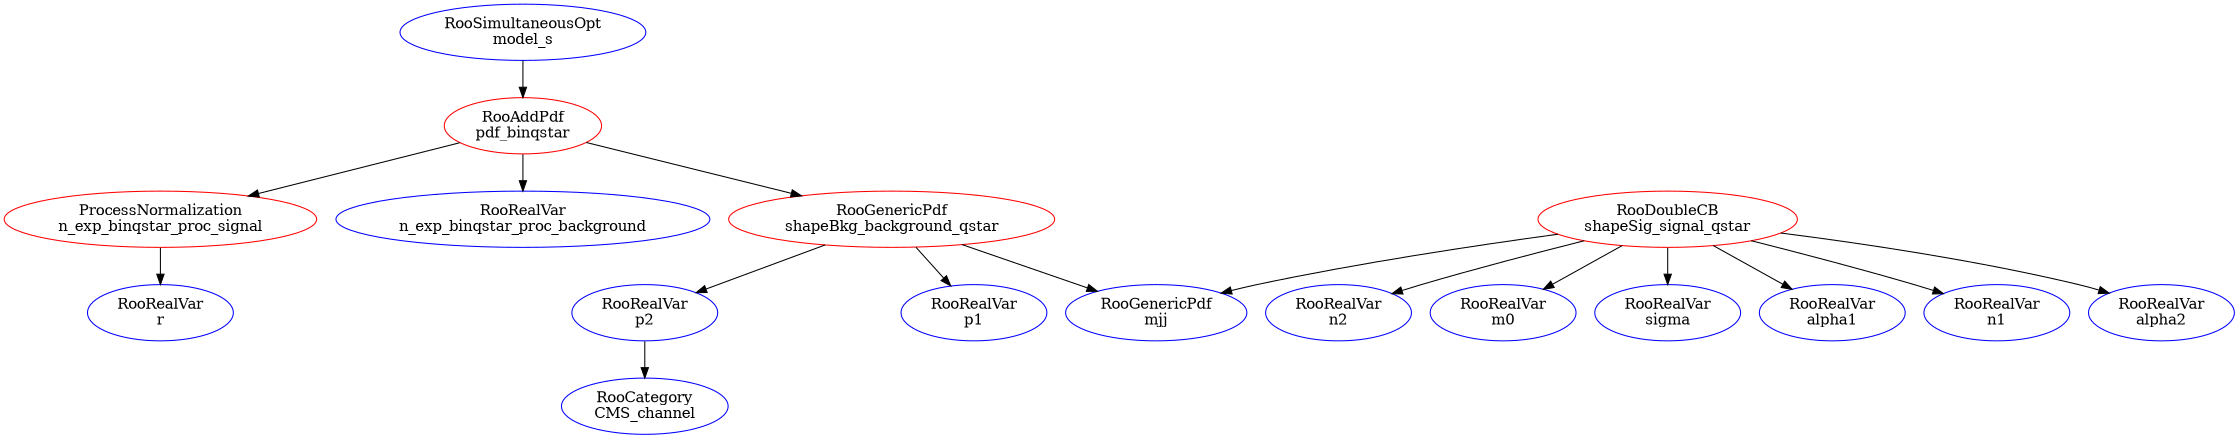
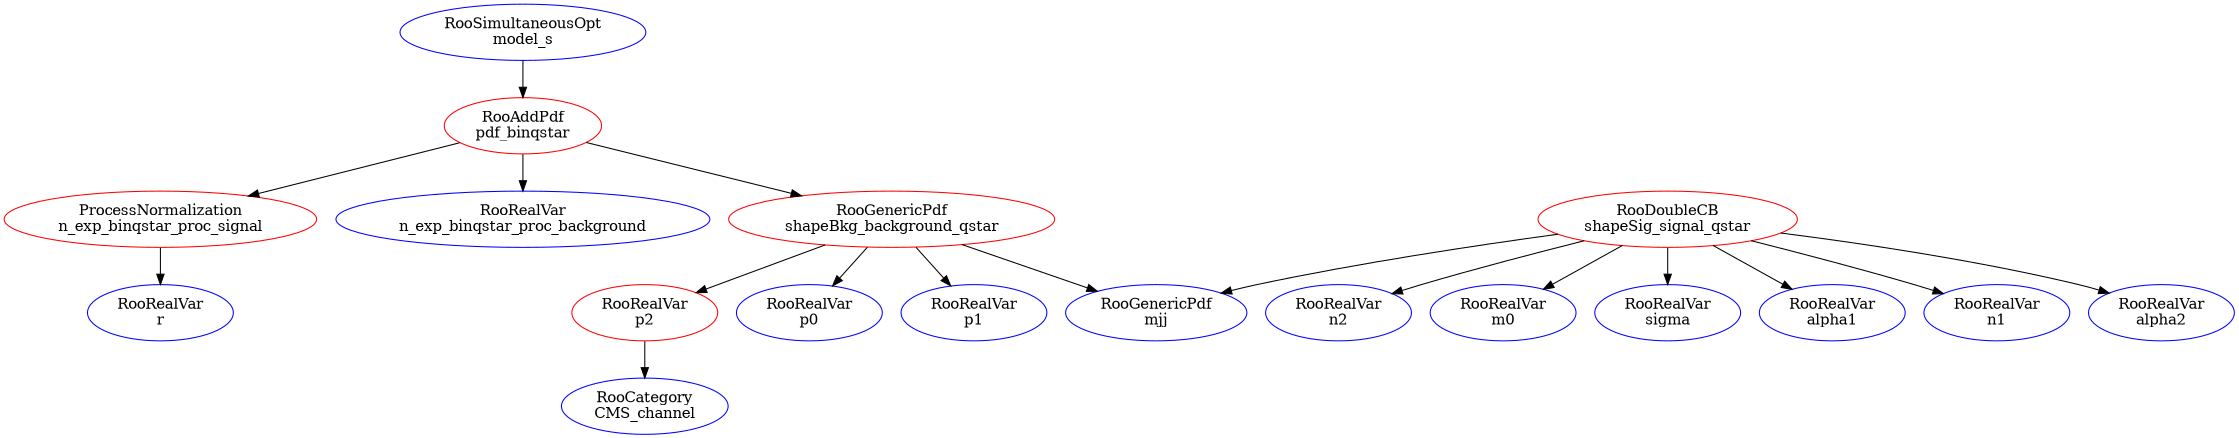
node "RooRealVar p2": color blue -> red
node "RooRealVar p0": added
